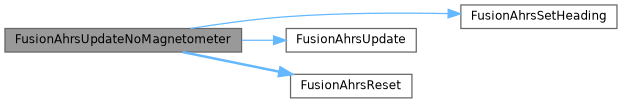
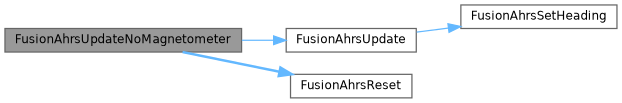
edge "FusionAhrsUpdateNoMagnetometer" -> "FusionAhrsSetHeading": now "FusionAhrsUpdate" -> "FusionAhrsSetHeading"
